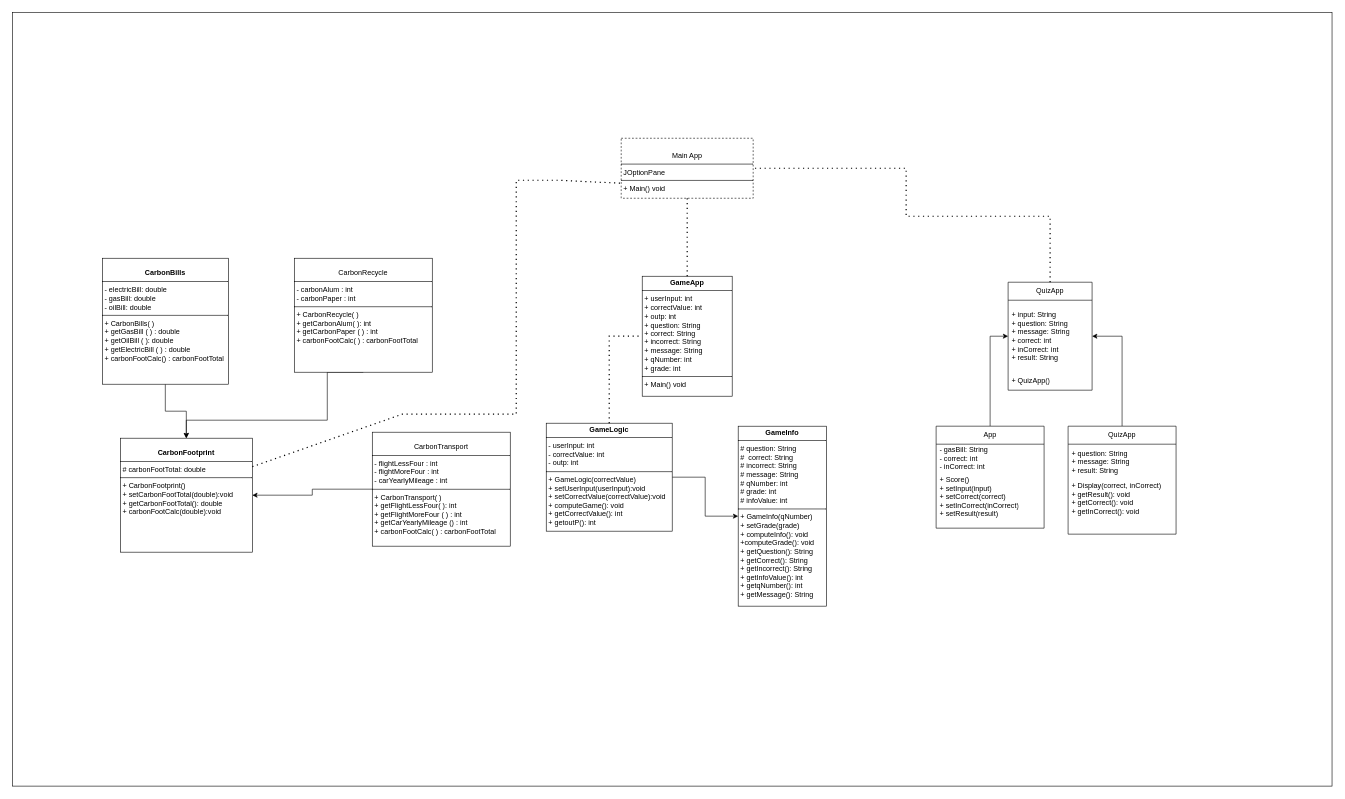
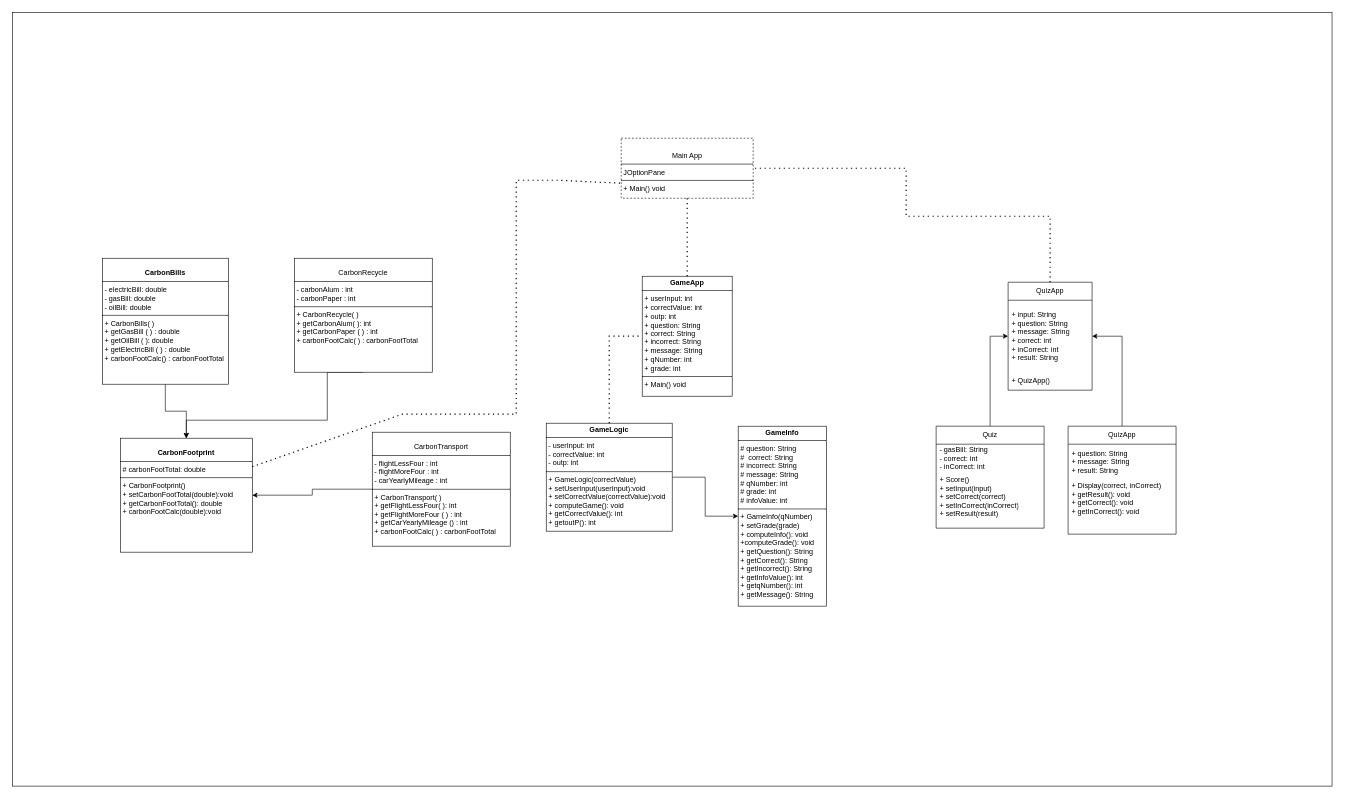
node "App": label "App" -> "Quiz"
